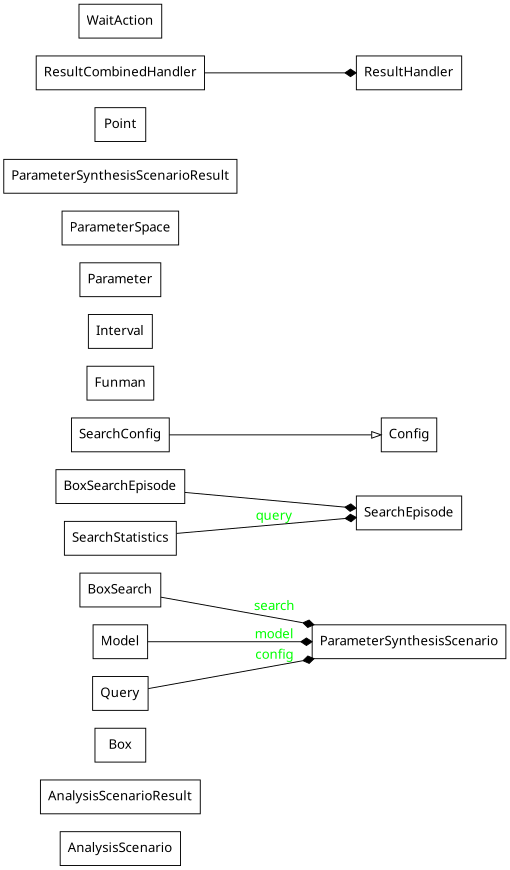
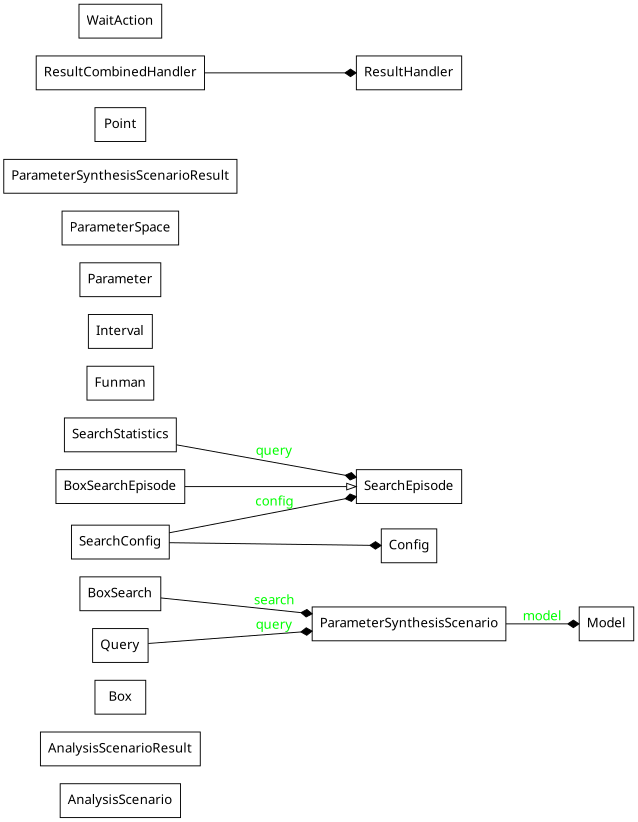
edge "SearchConfig" -> "Config": arrowhead empty -> diamond
edge "BoxSearchEpisode" -> "SearchEpisode": arrowhead diamond -> empty
edge "SearchConfig" -> "SearchEpisode": added, label "config"
edge "Model" -> "ParameterSynthesisScenario": reversed
edge "Query" -> "ParameterSynthesisScenario": label "config" -> "query"
